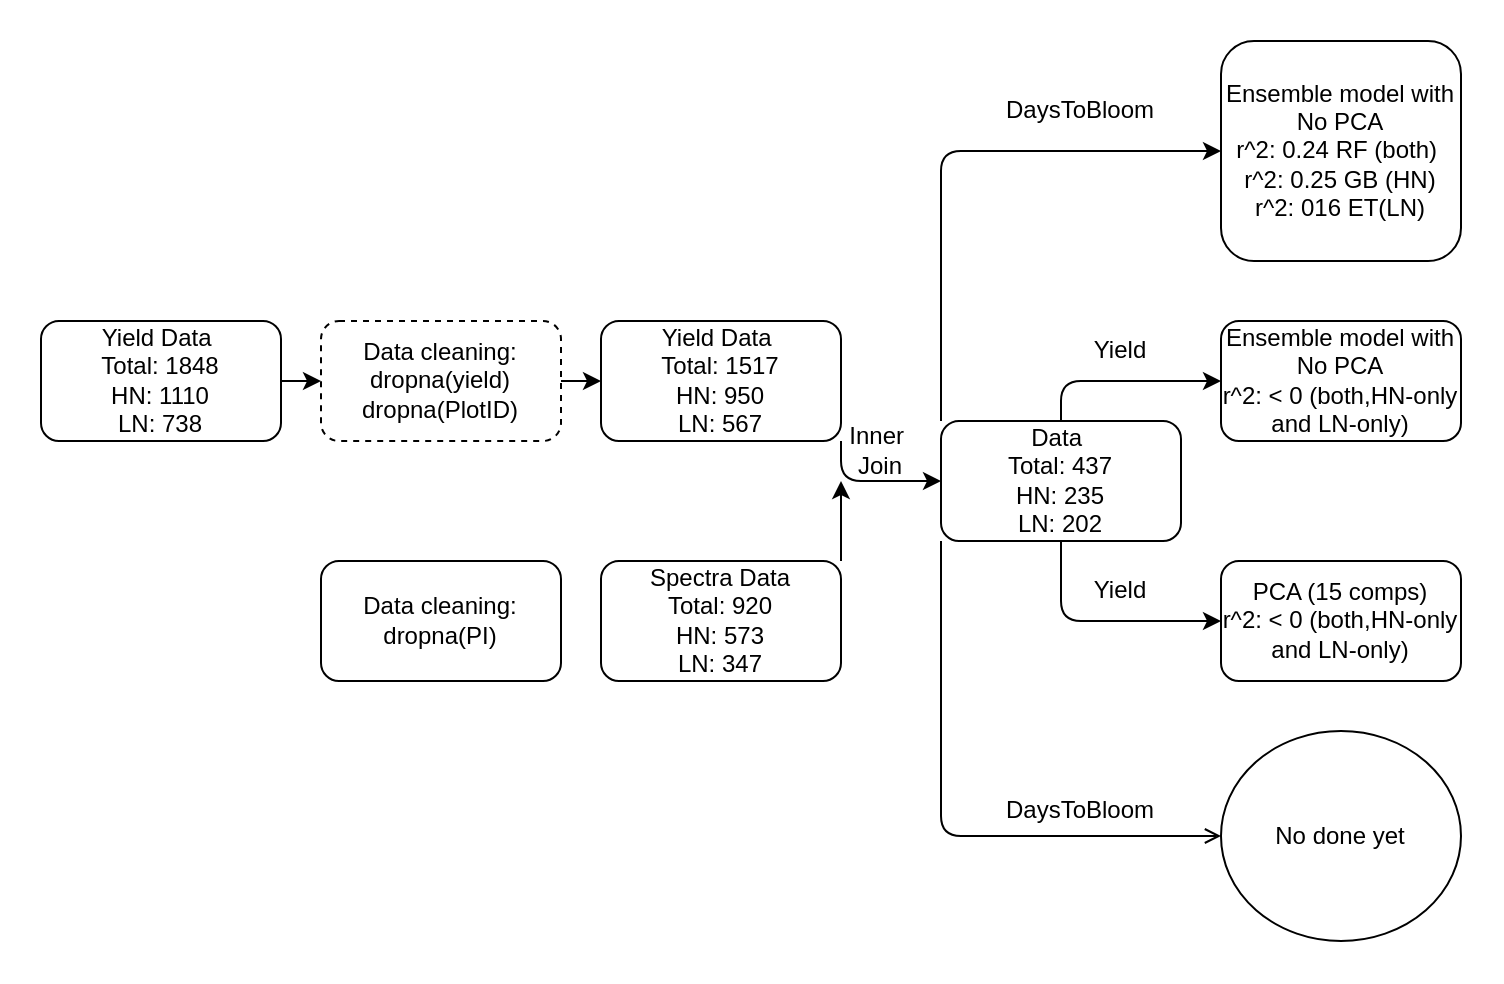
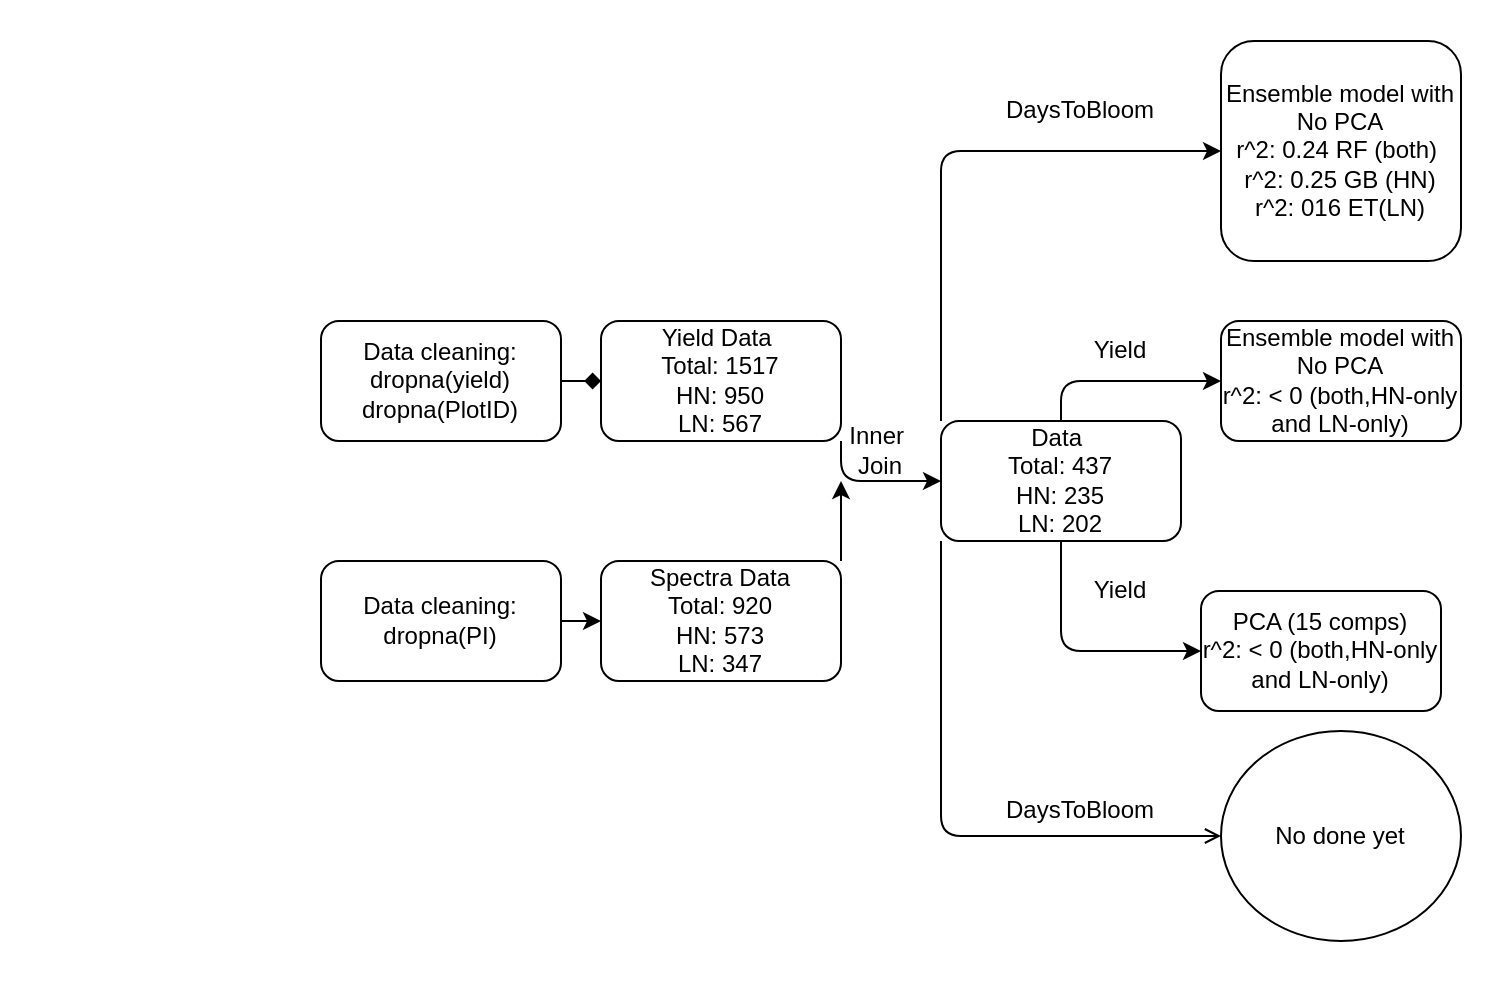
node "Yield Data Total: 1848 HN: 1110 LN: 738": removed
edge "Yield Data Total: 1848 HN: 1110 LN: 738" -> "Data cleaning: dropna(yield) dropna(PlotID)": removed
node "Data cleaning: dropna(yield) dropna(PlotID)": style dashed -> solid
edge "Data cleaning: dropna(yield) dropna(PlotID)" -> "Yield Data Total: 1517 HN: 950 LN: 567": arrowhead classic -> diamond
edge "Data cleaning: dropna(PI)" -> "Spectra Data Total: 920 HN: 573 LN: 347": added
node "PCA (15 comps) r^2: < 0 (both,HN-only and LN-only)": moved (1341, 621) -> (1321, 651)
